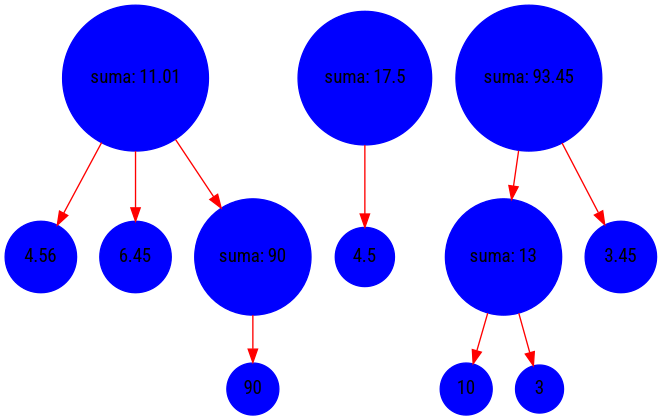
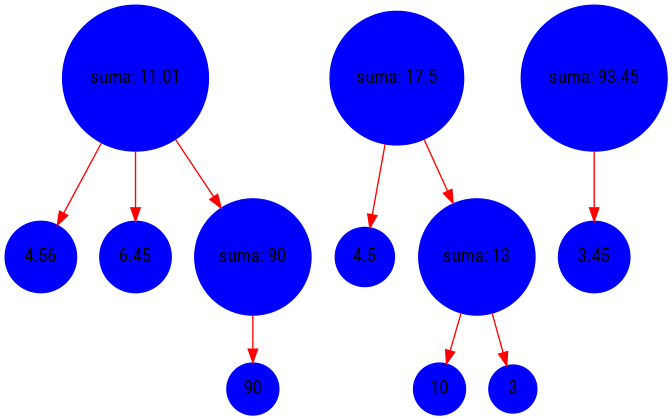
edge "suma: 93.45" -> "suma: 13": now "suma: 17.5" -> "suma: 13"
